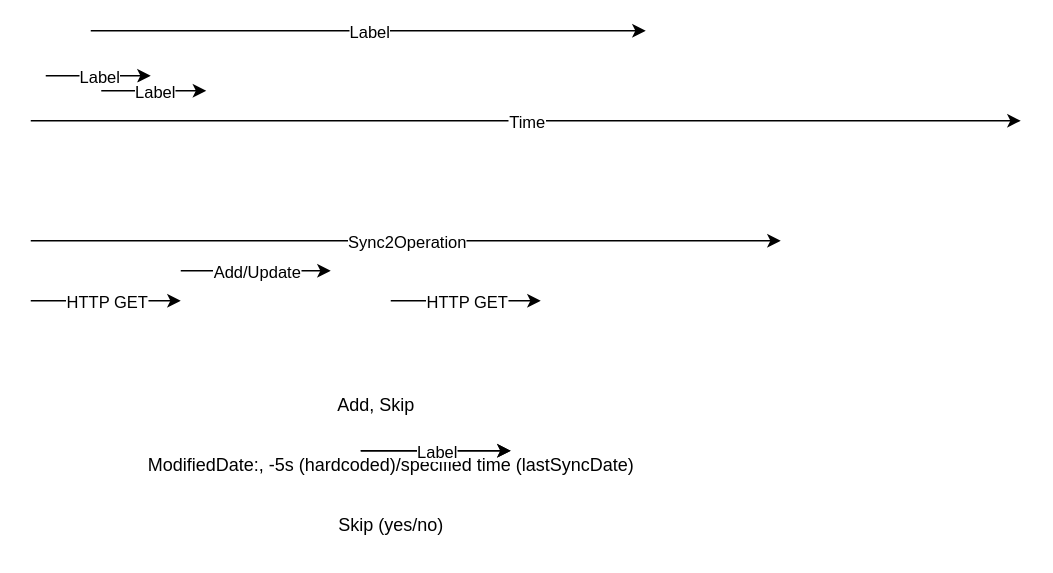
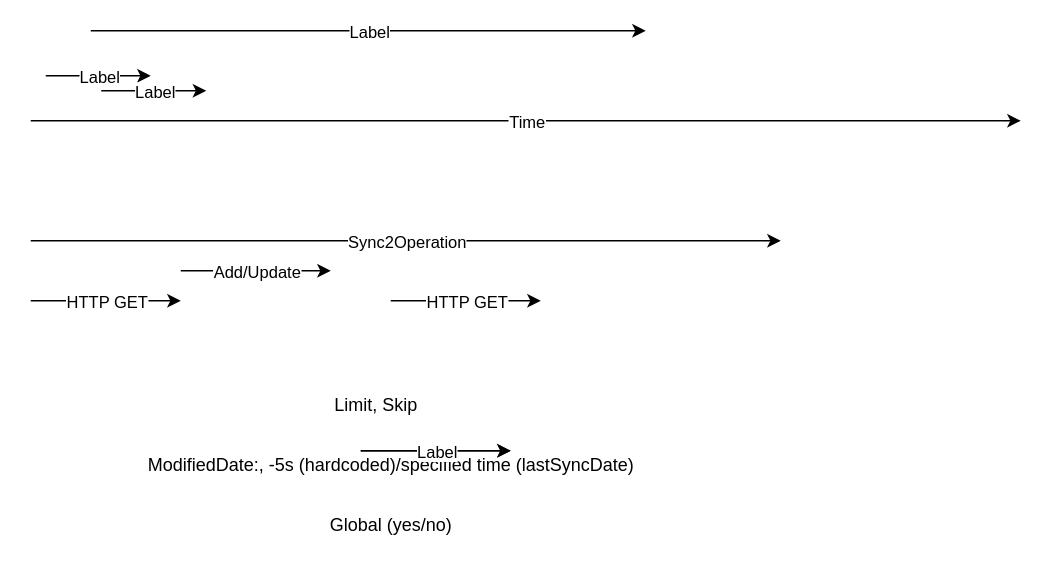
node "Add, Skip": label "Add, Skip" -> "Limit, Skip"
node "Skip (yes/no)": label "Skip (yes/no)" -> "Global (yes/no)"
